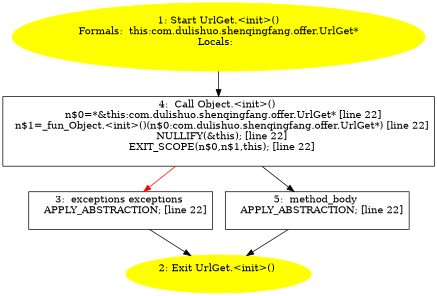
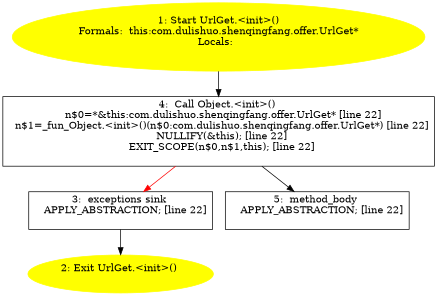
node "3:  exceptions exceptions APPLY_ABSTRACTION; [line 22]": label "3:  exceptions exceptions APPLY_ABSTRACTION; [line 22]" -> "3:  exceptions sink APPLY_ABSTRACTION; [line 22]"
edge "5:  method_body APPLY_ABSTRACTION; [line 22]" -> "2: Exit UrlGet.<init>()": removed
